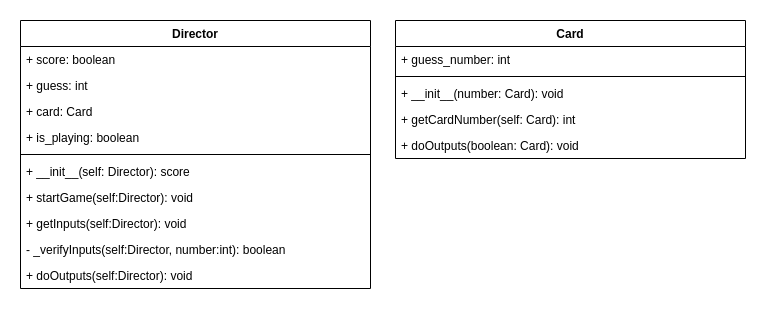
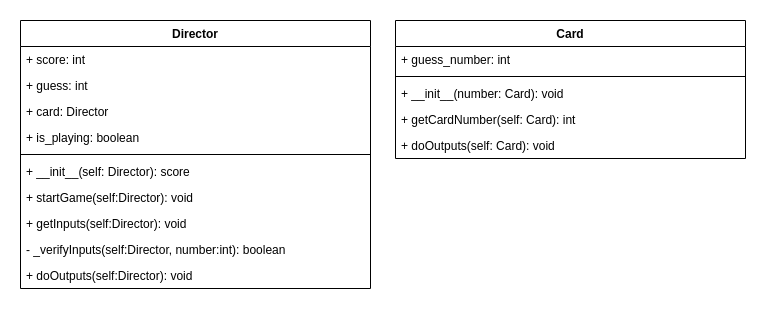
node "+ score: boolean": label "+ score: boolean" -> "+ score: int"
node "+ card: Card": label "+ card: Card" -> "+ card: Director"
node "+ doOutputs(boolean: Card): void": label "+ doOutputs(boolean: Card): void" -> "+ doOutputs(self: Card): void"
